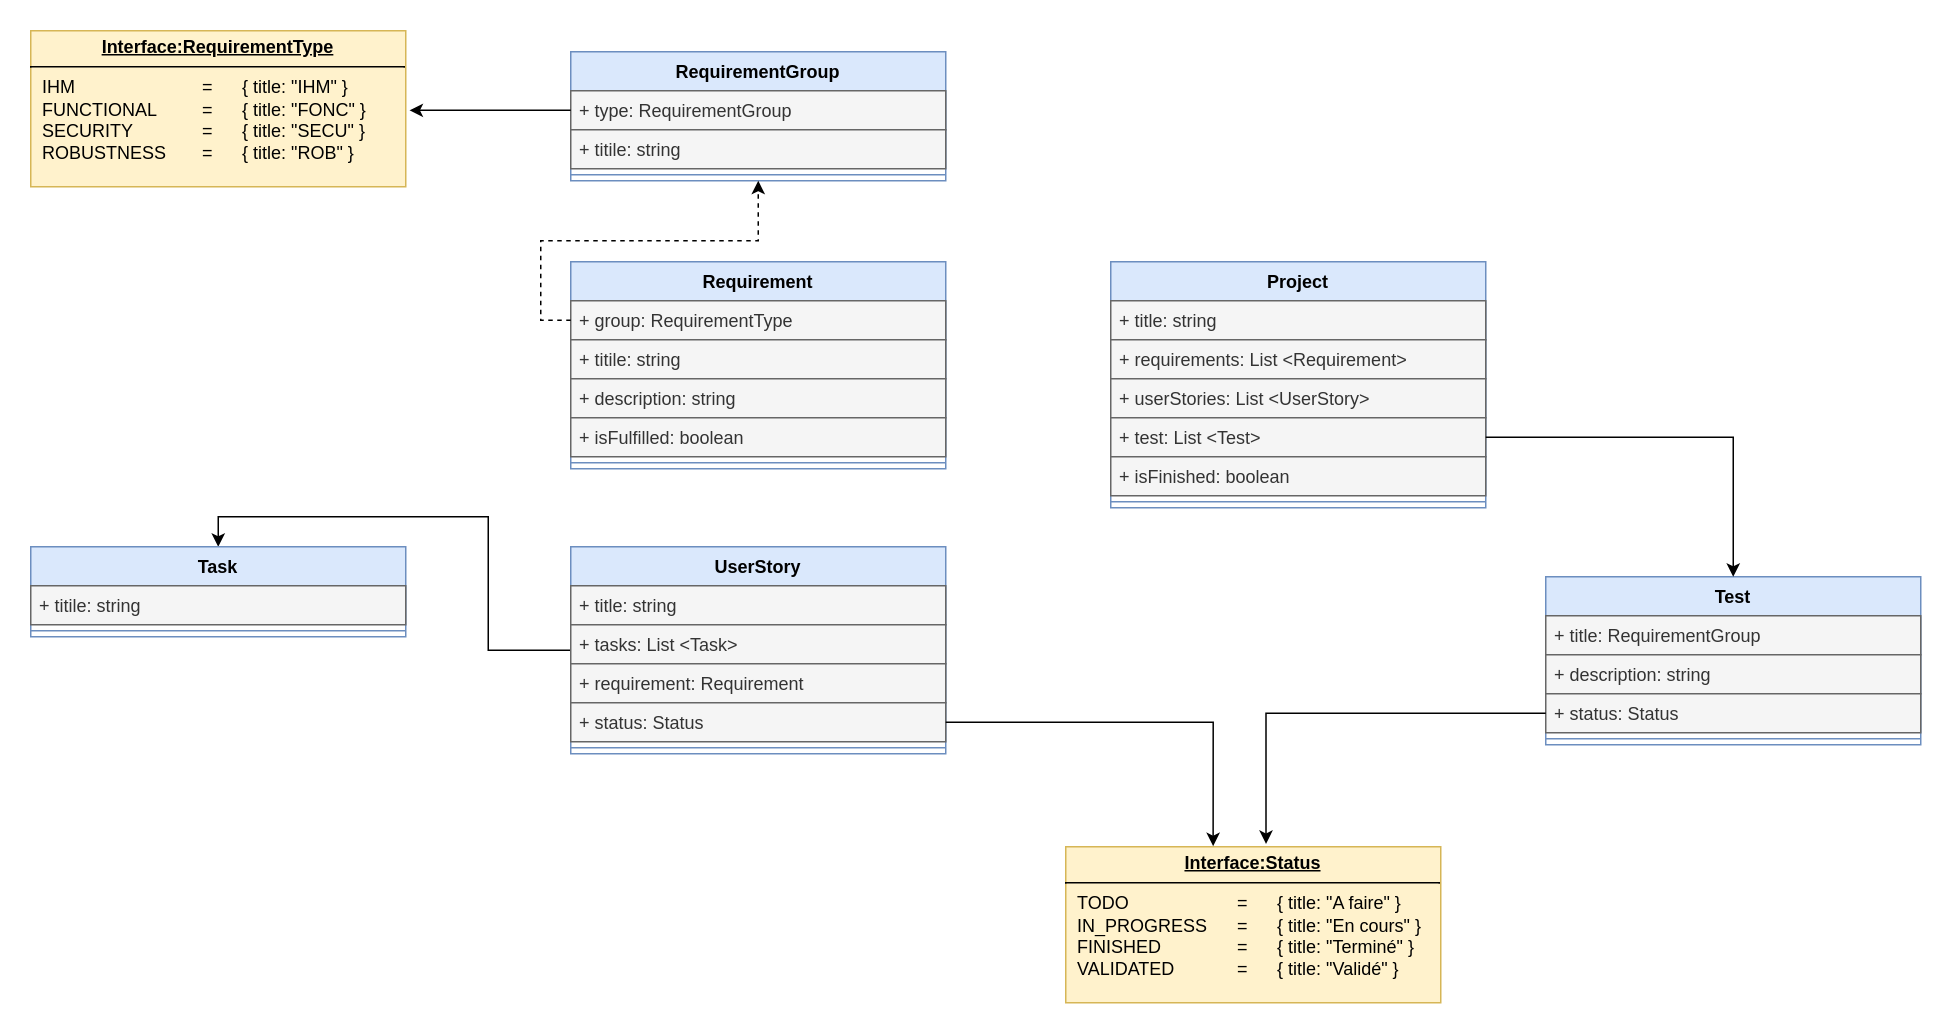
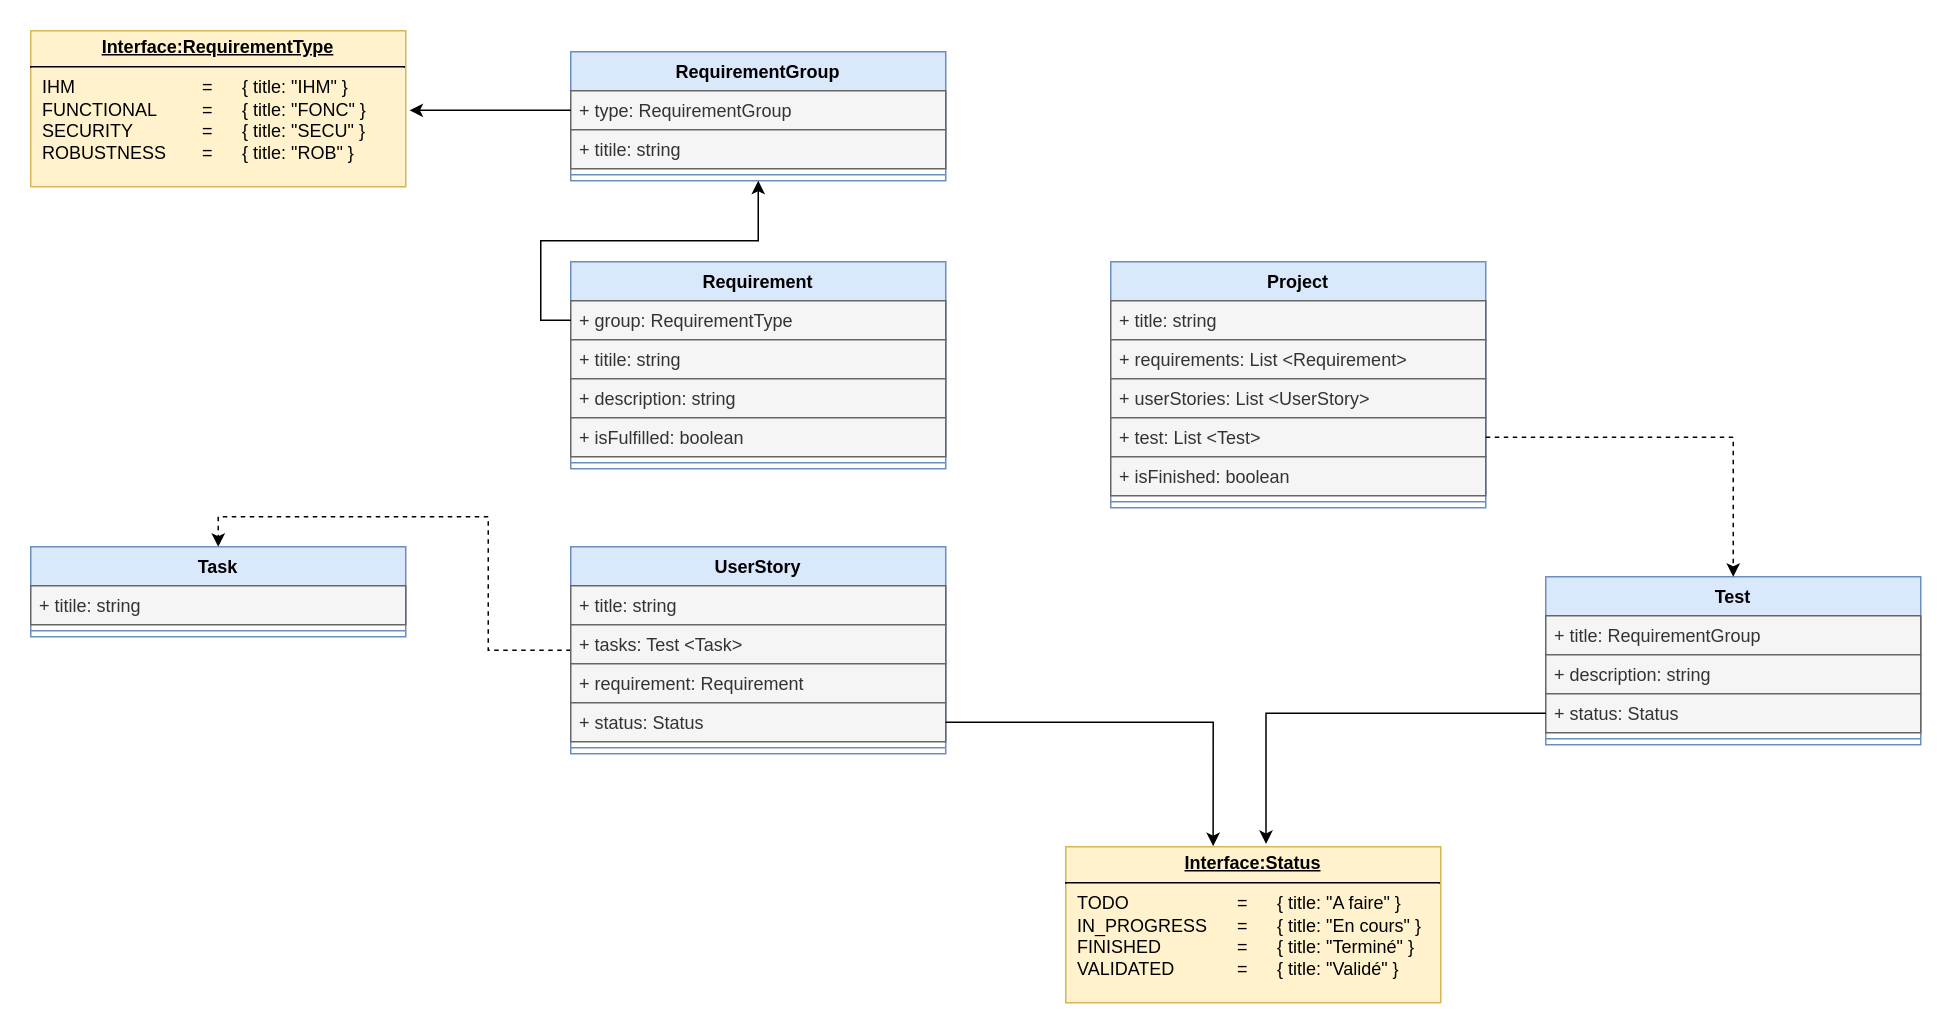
edge "+ group: RequirementType" -> "RequirementGroup": style dashed -> solid
edge "+ test: List <Test>" -> "Test": style solid -> dashed
edge "UserStory" -> "Task": style solid -> dashed
node "+ tasks: List <Task>": label "+ tasks: List <Task>" -> "+ tasks: Test <Task>"
